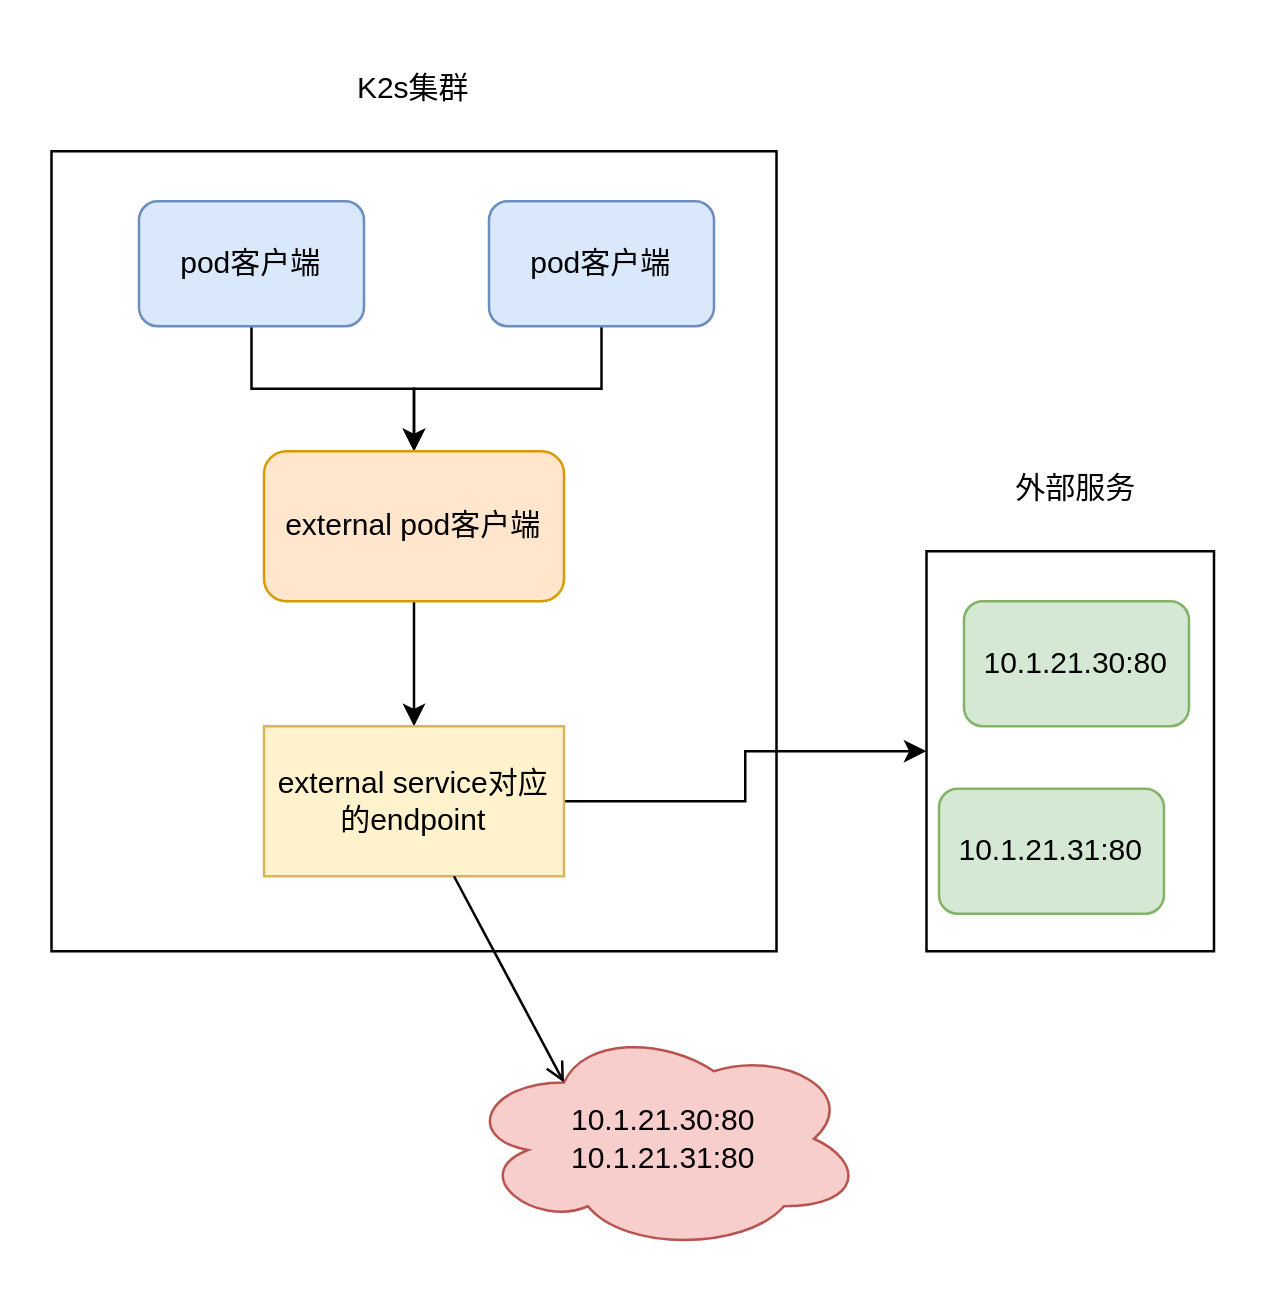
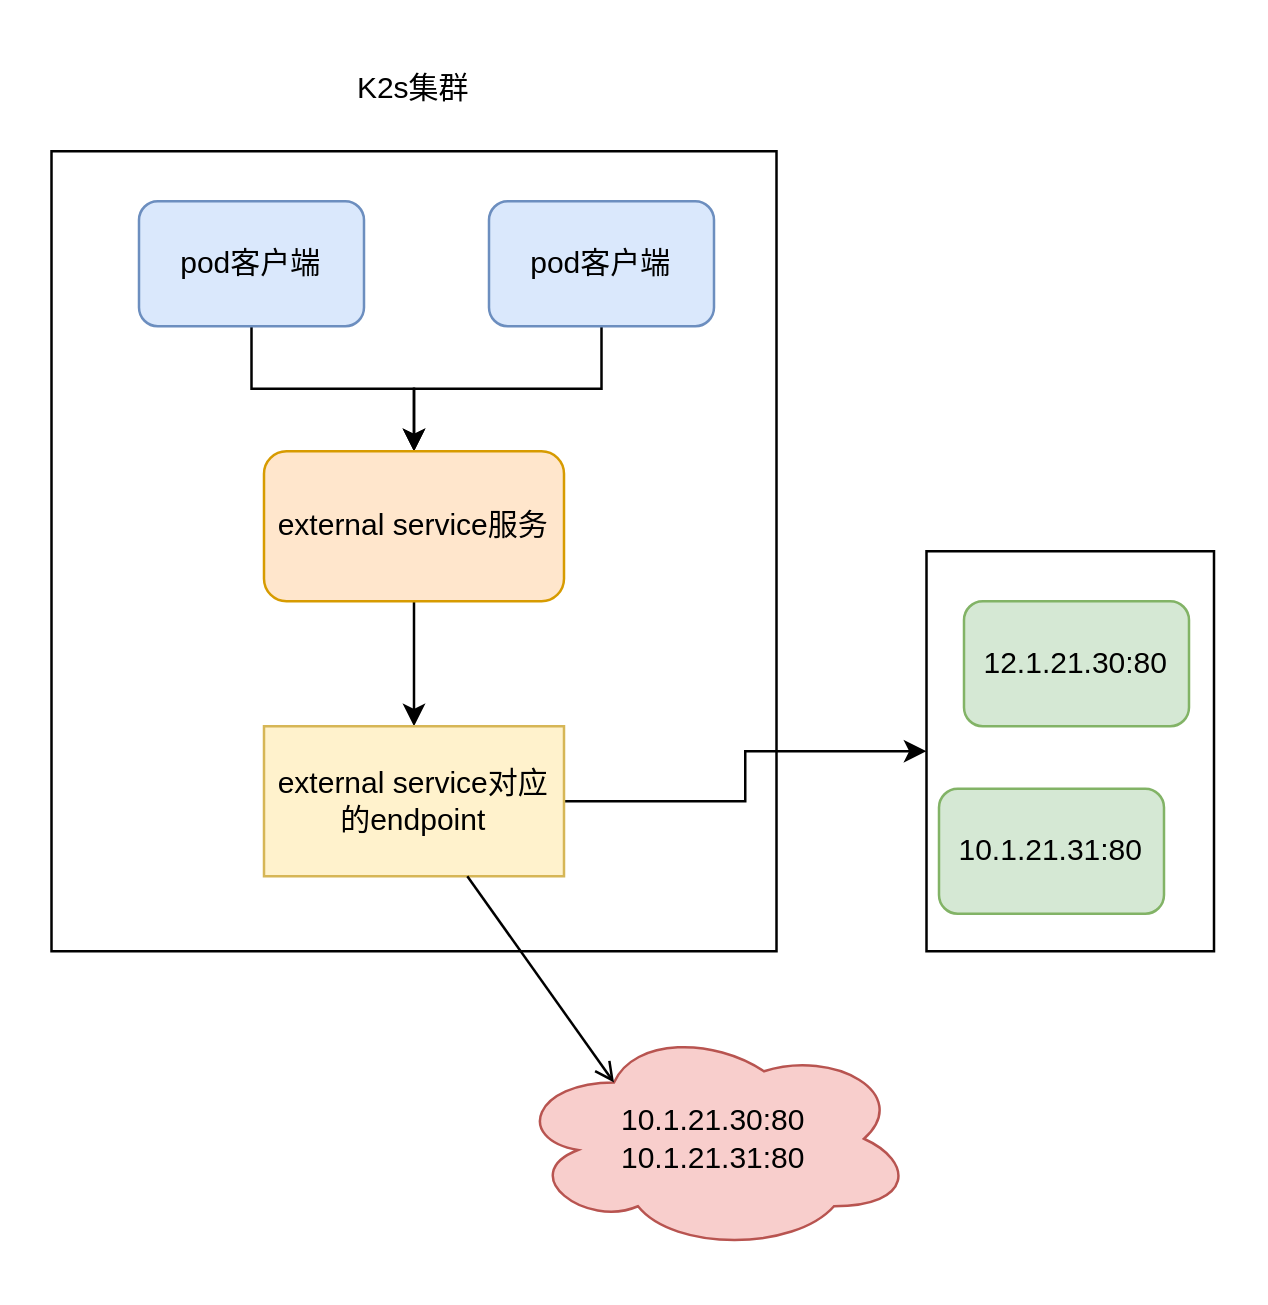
node "外部服务": removed
node "external pod客户端": label "external pod客户端" -> "external service服务"
node "10.1.21.30:80": label "10.1.21.30:80" -> "12.1.21.30:80"
node "10.1.21.30:80 10.1.21.31:80": moved (664, 1139) -> (714, 1139)
